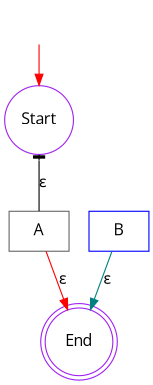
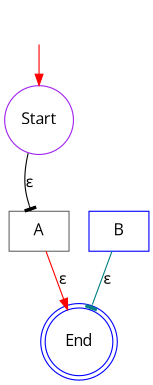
edge "A" -> "Start": reversed
edge "B" -> "End": arrowhead normal -> tee
node "End": color purple -> blue
